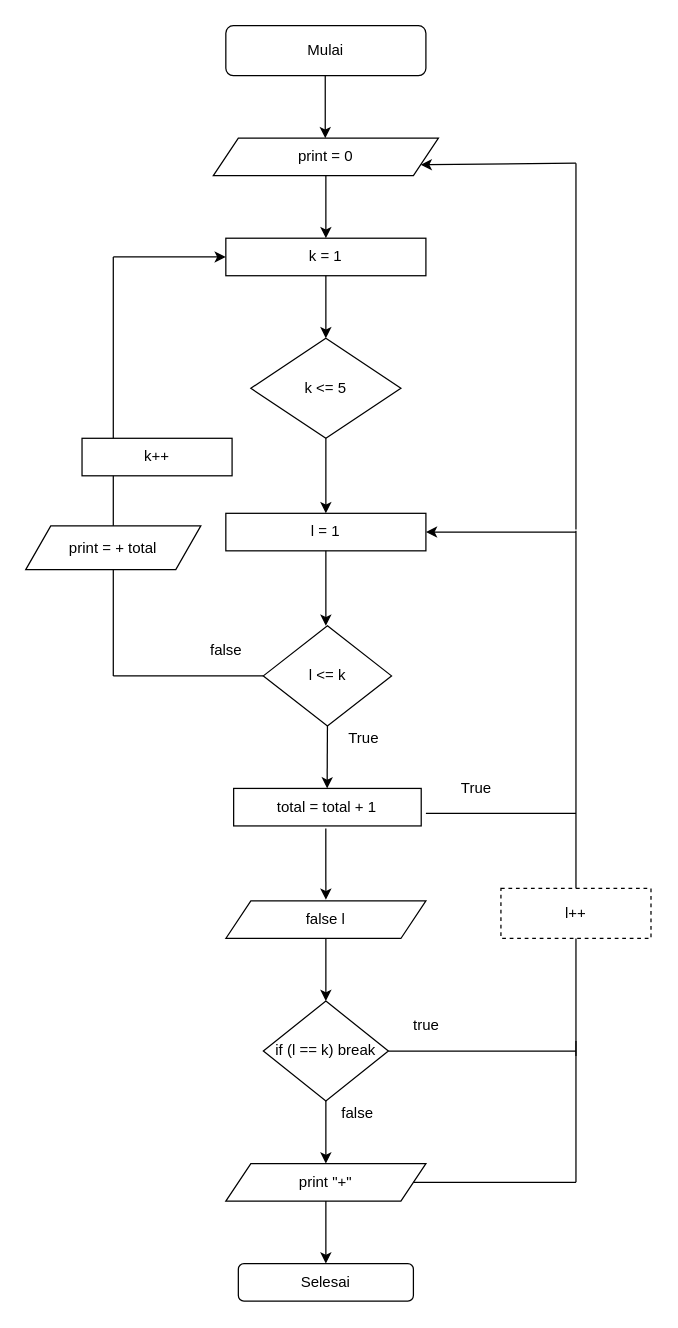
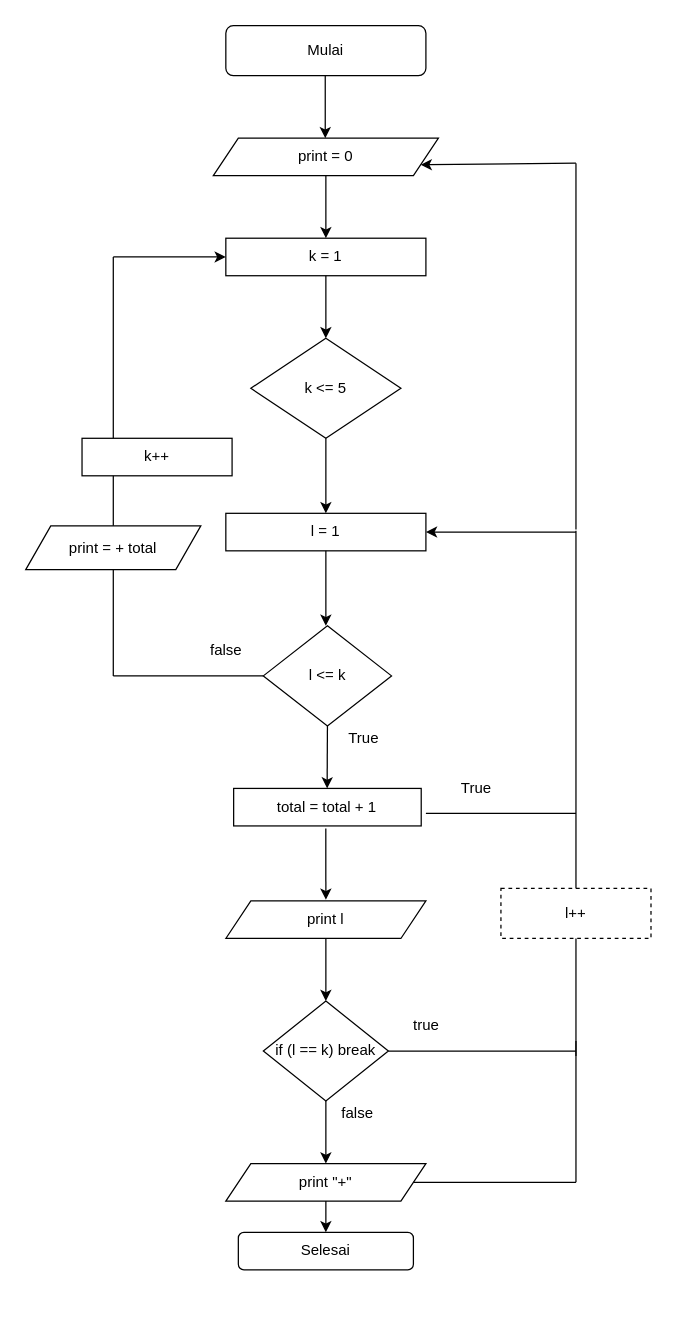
node "false l": label "false l" -> "print l"
node "Selesai": moved (326, 1282) -> (326, 1251)
